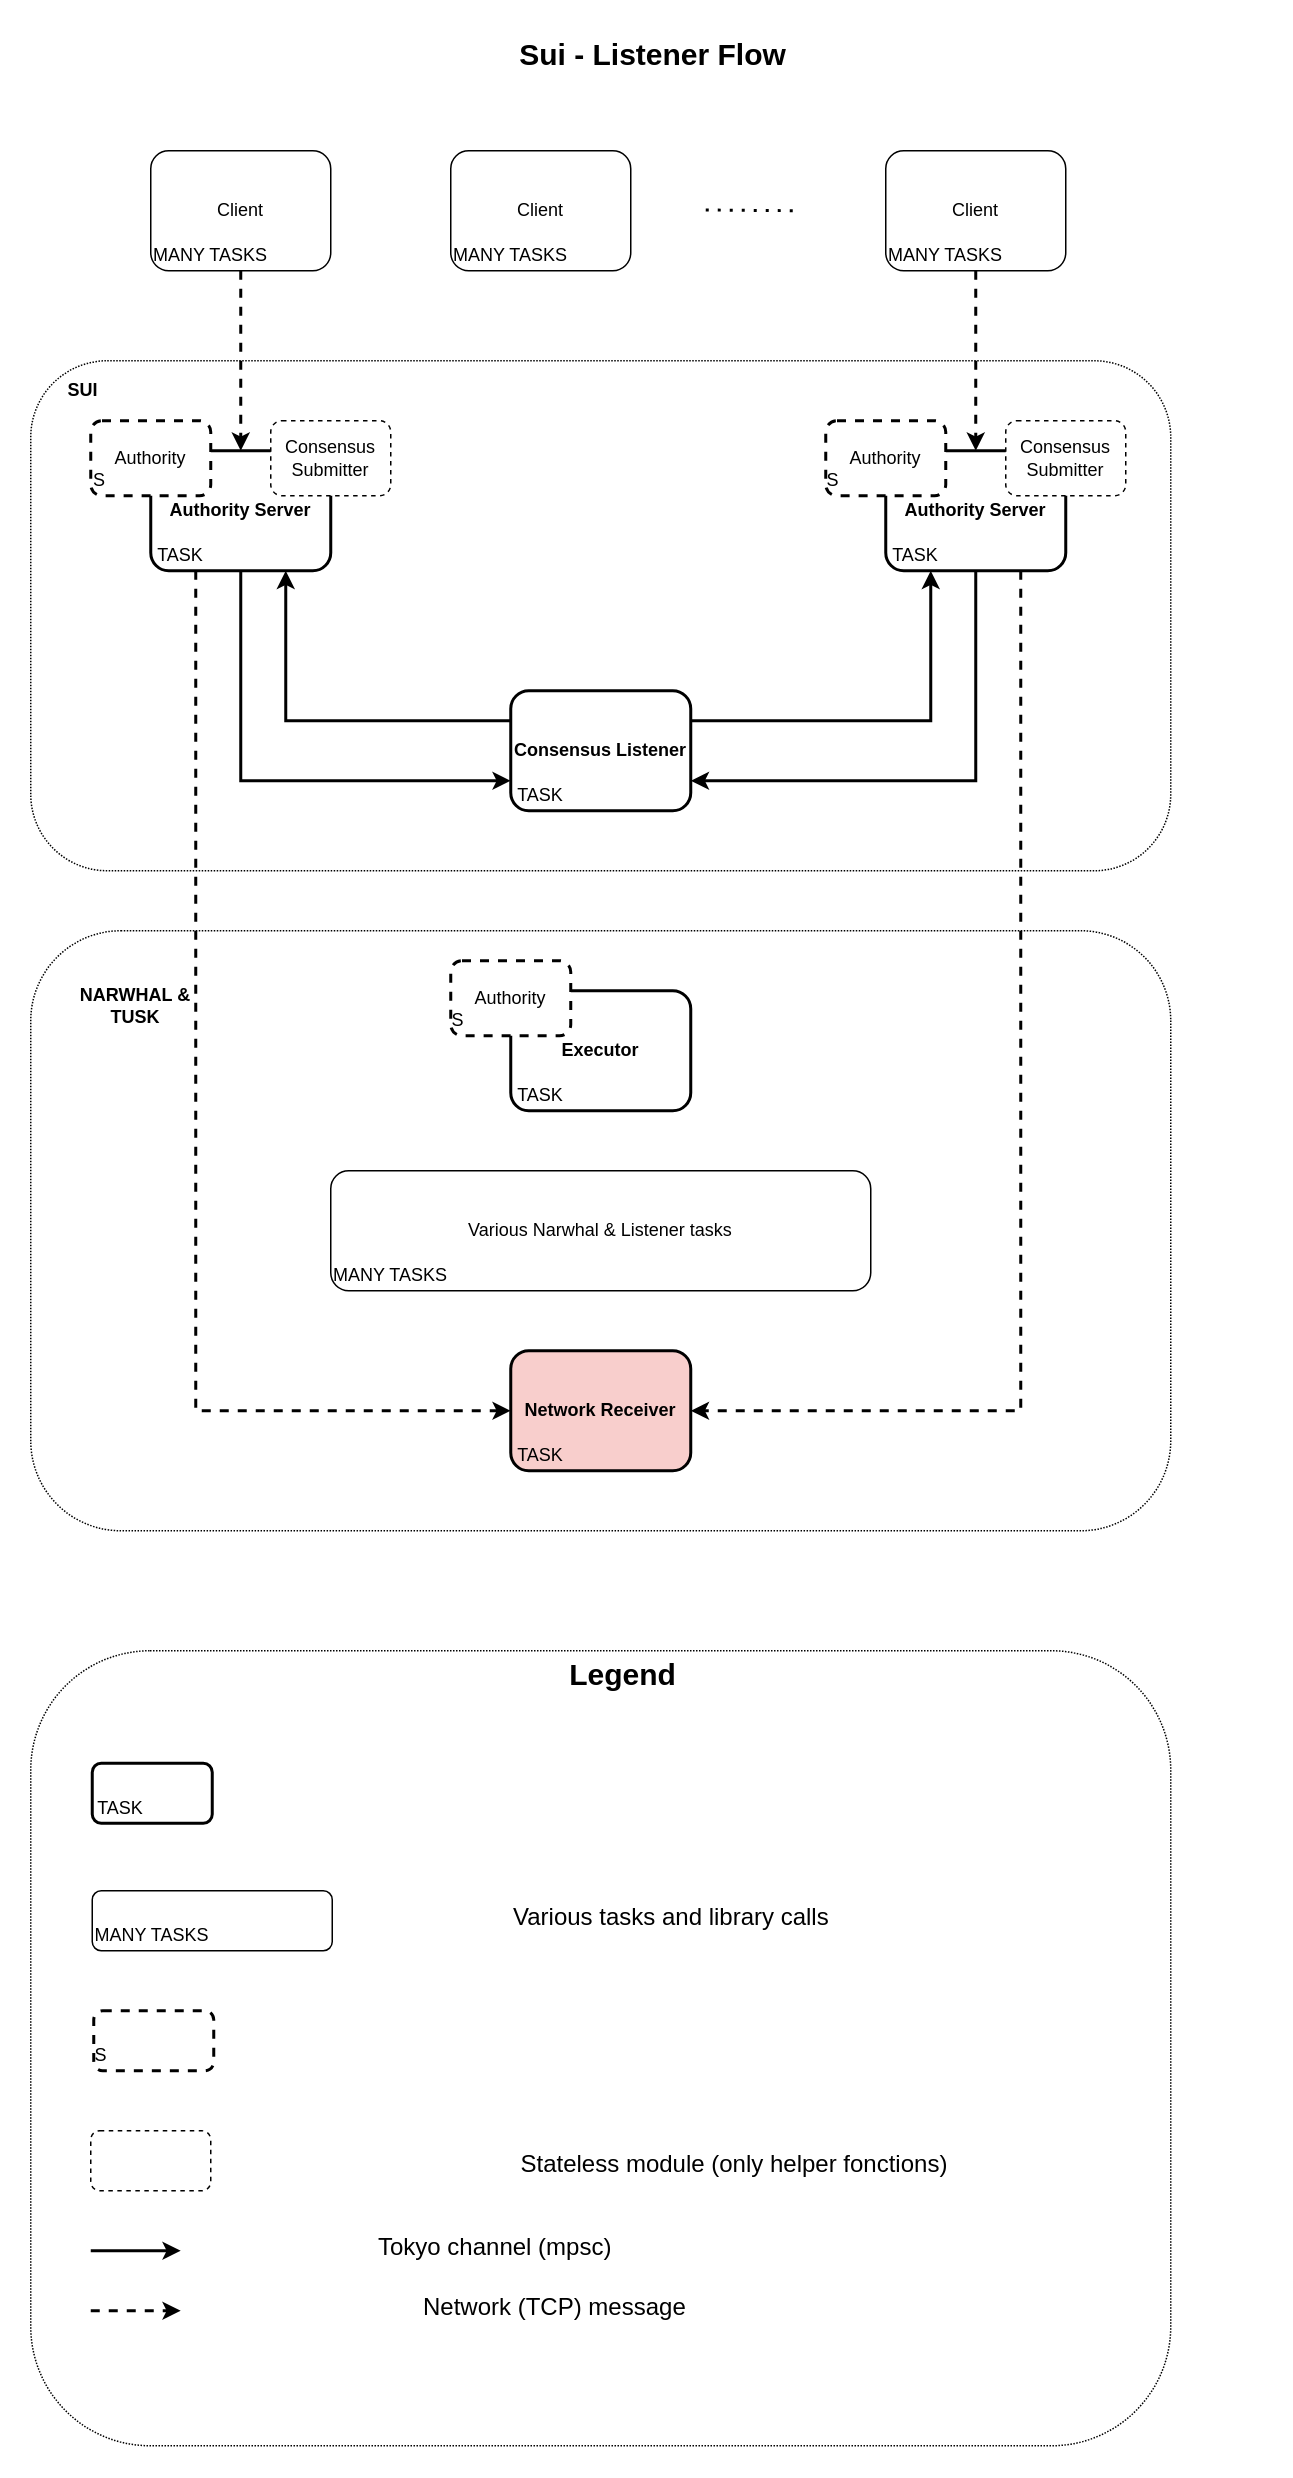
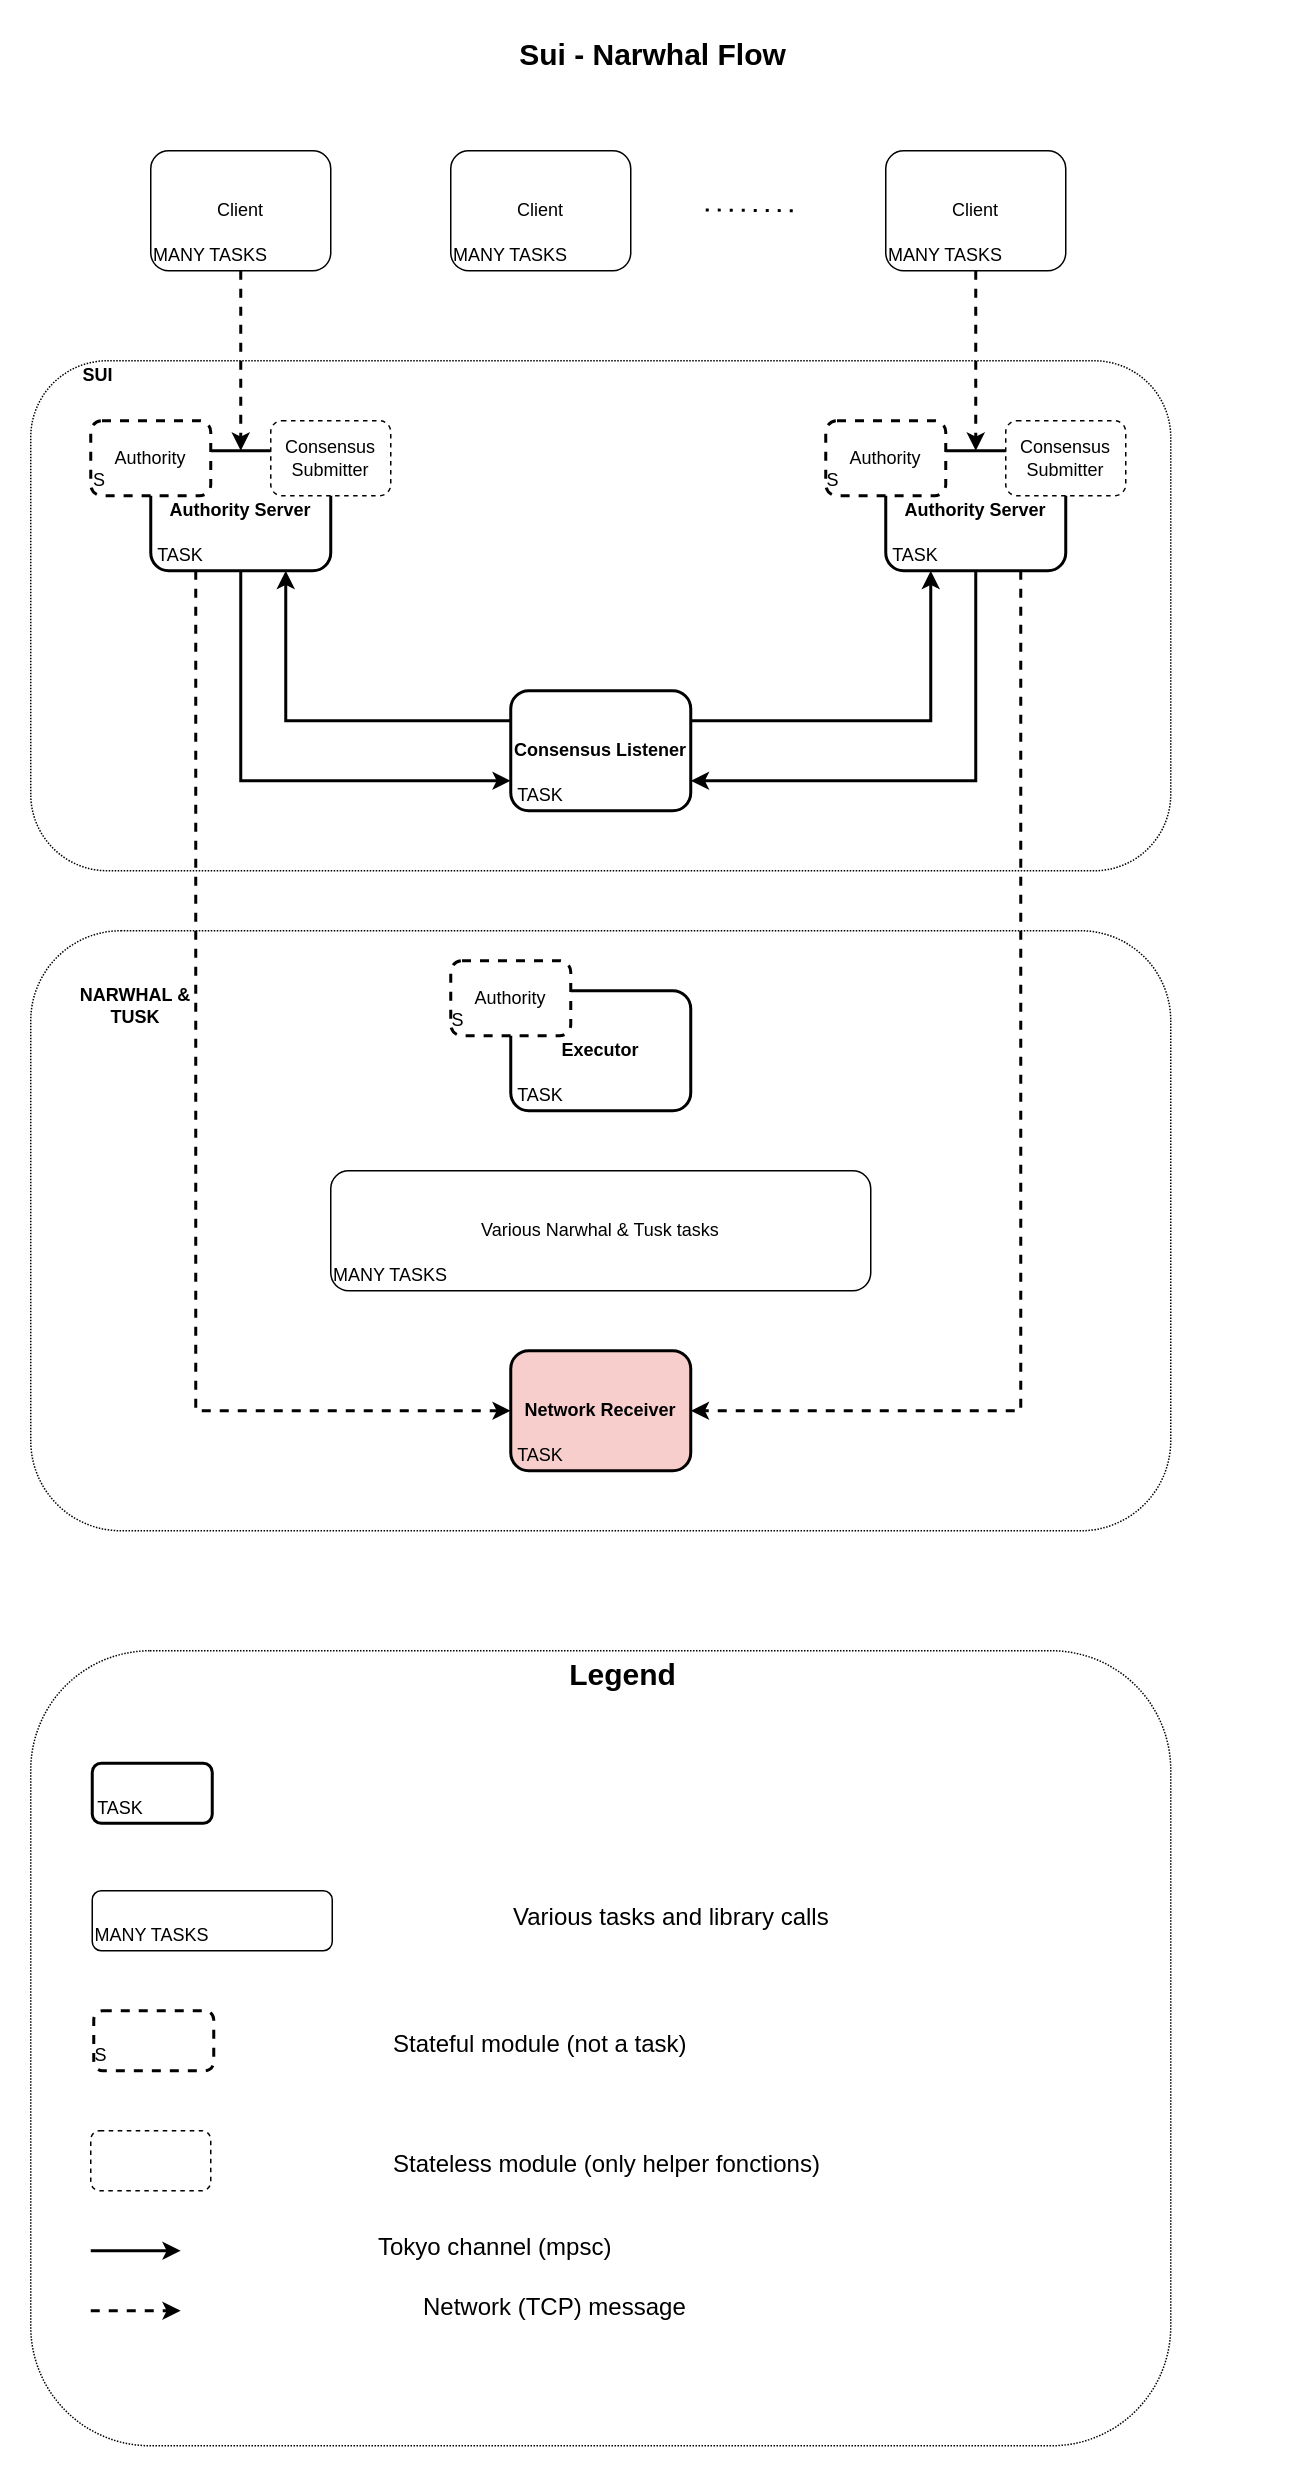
node "Sui - Listener Flow": label "Sui - Listener Flow" -> "Sui - Narwhal Flow"
node "SUI": moved (83, 391) -> (98, 376)
node "Various Narwhal & Listener tasks": label "Various Narwhal & Listener tasks" -> "Various Narwhal & Tusk tasks"
node "Stateful module (not a task)": added
node "Stateless module (only helper fonctions)": moved (736, 2161) -> (608, 2161)
